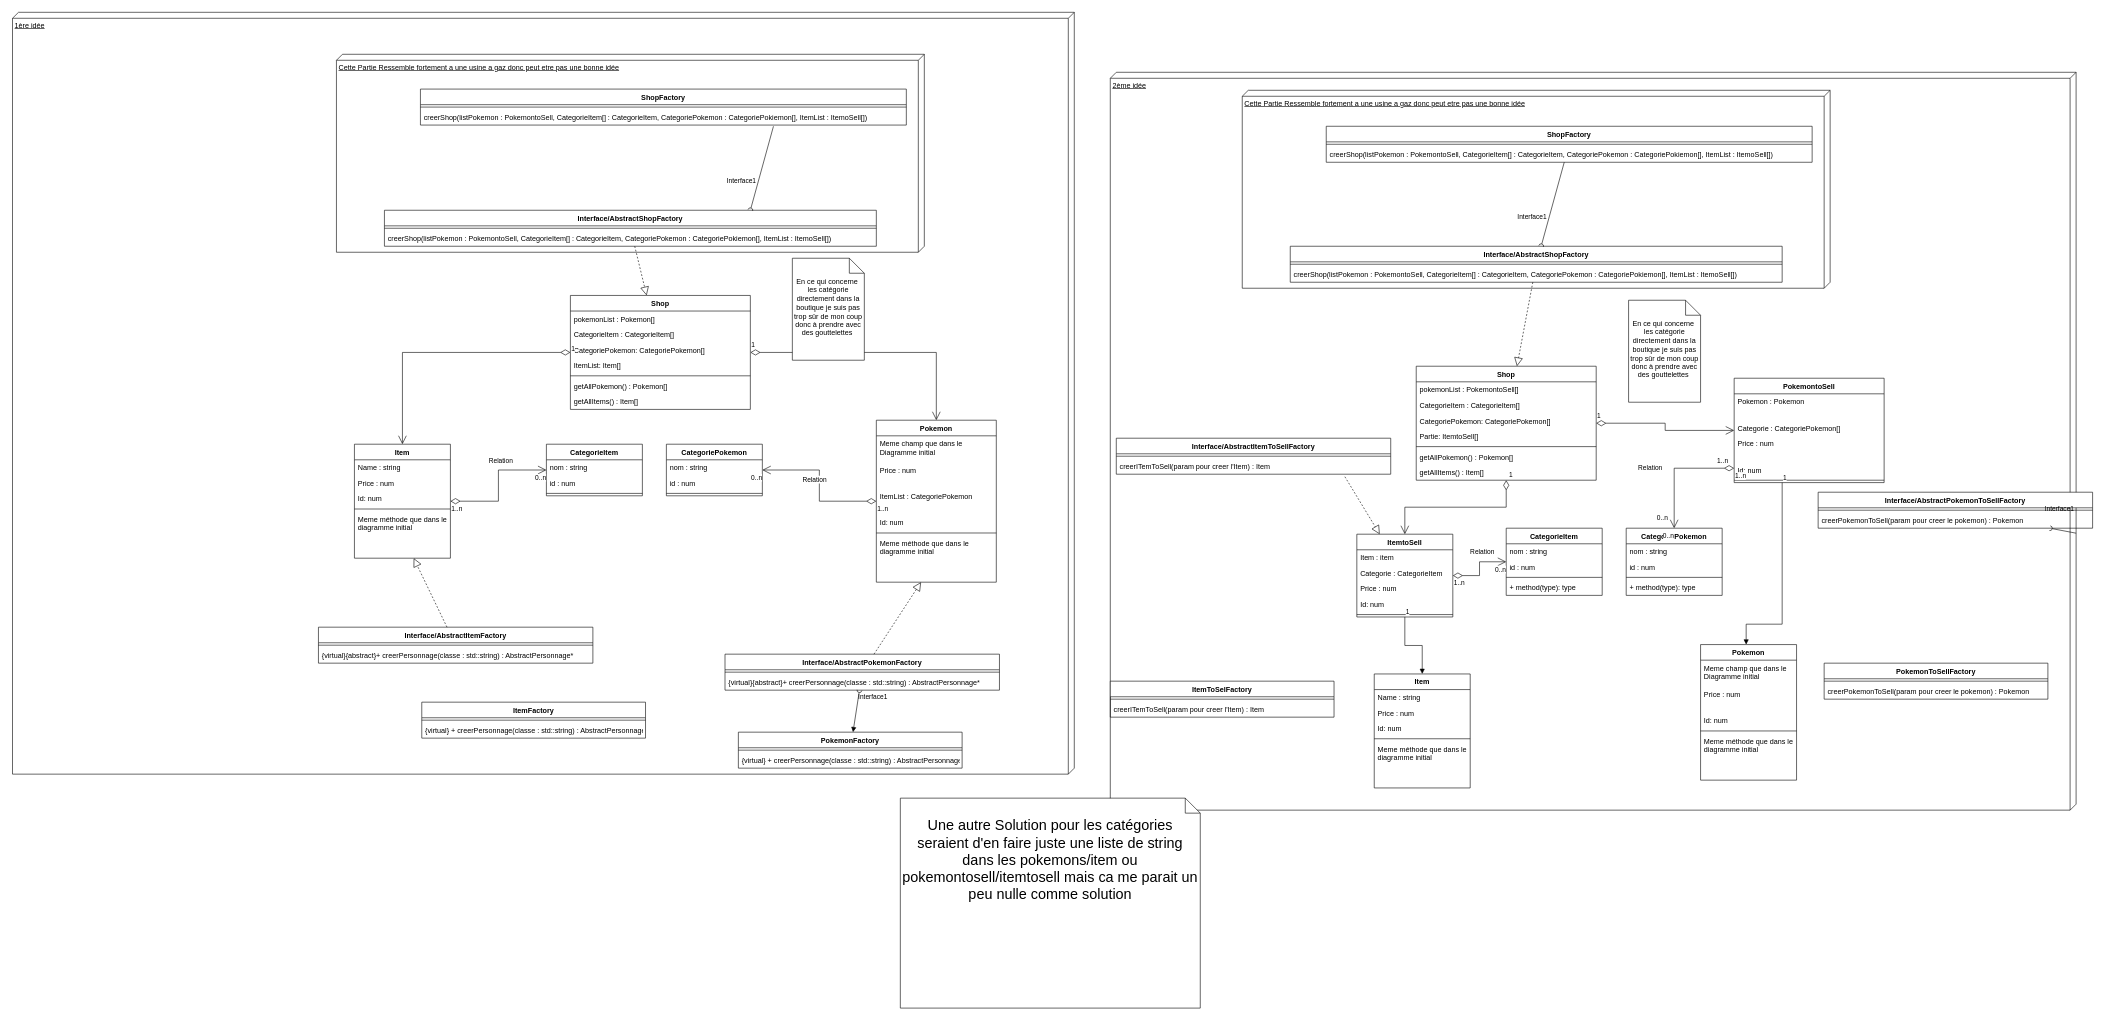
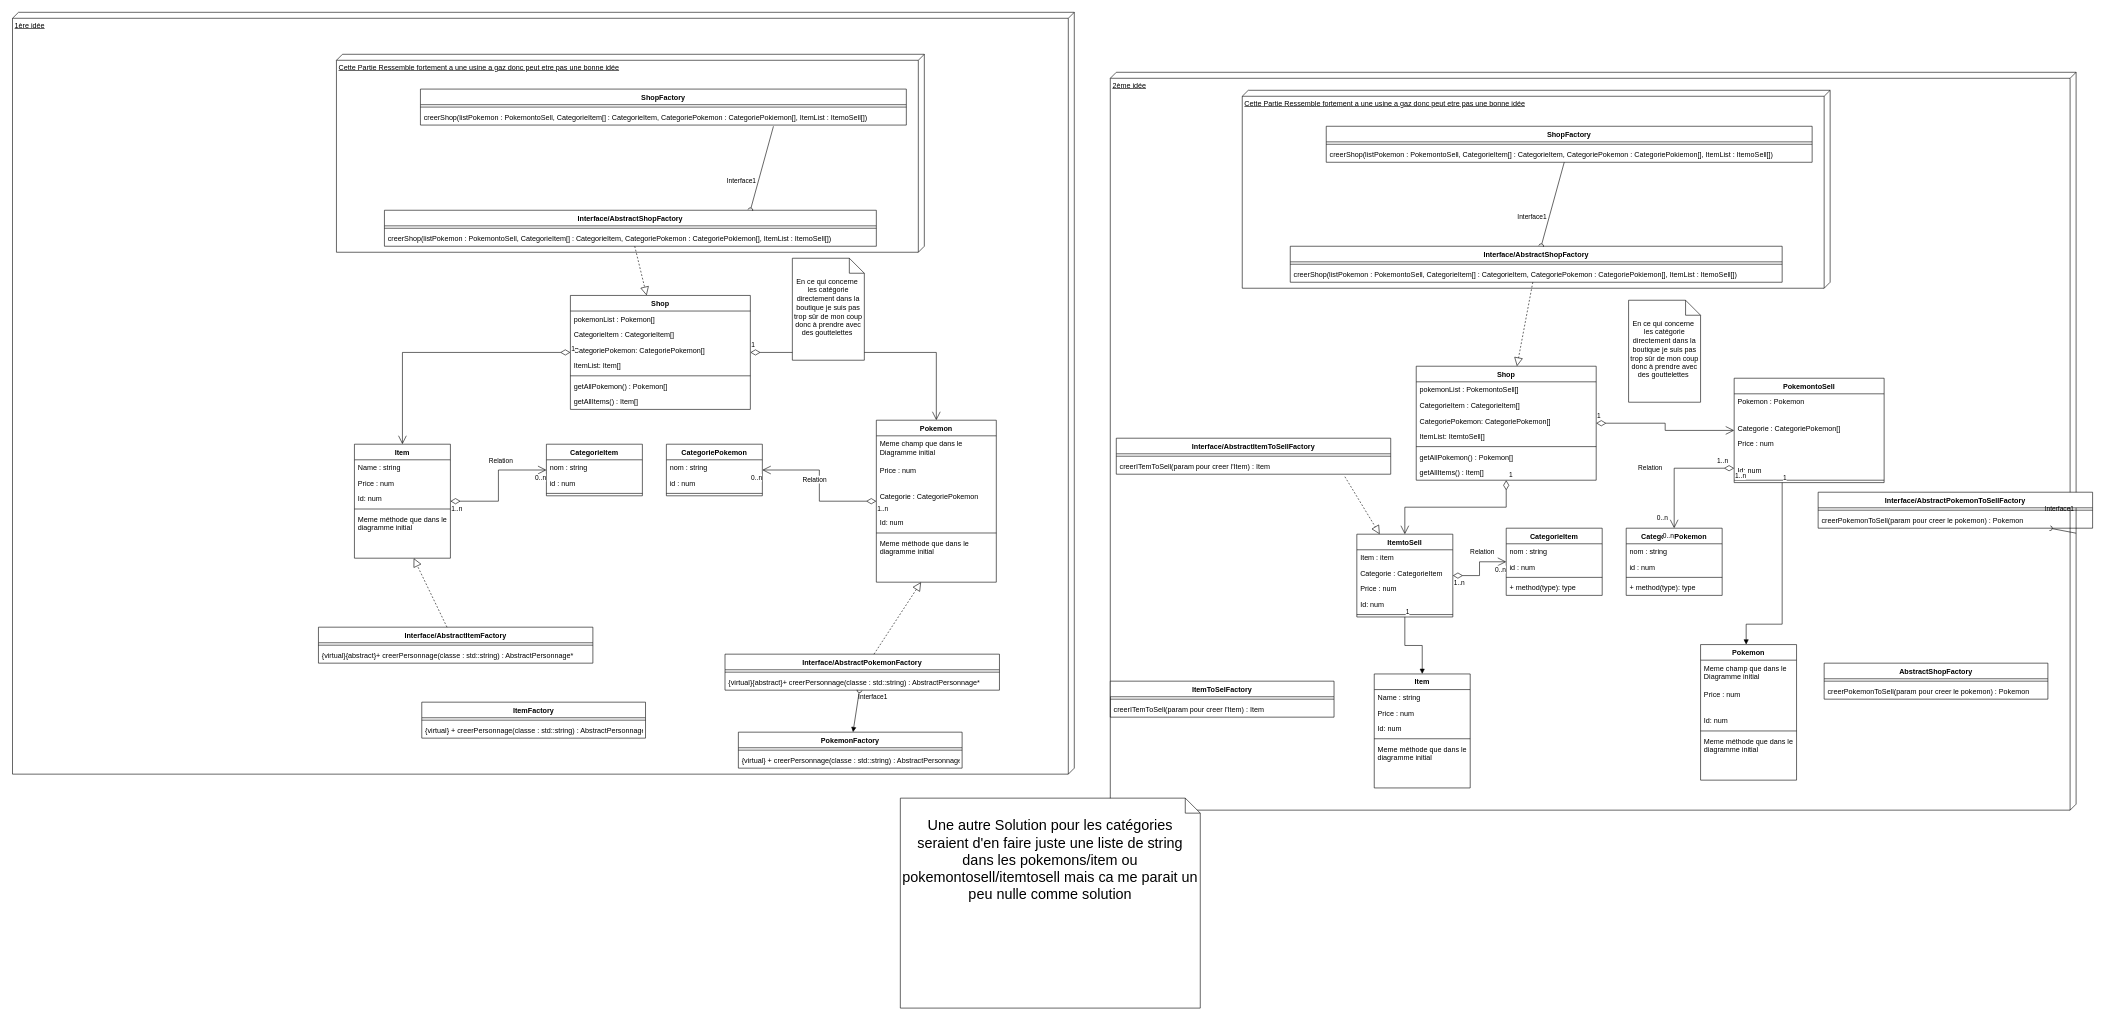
node "Partie: ItemtoSell[]": label "Partie: ItemtoSell[]" -> "ItemList: ItemtoSell[]"
node "ItemList : CategoriePokemon": label "ItemList : CategoriePokemon" -> "Categorie : CategoriePokemon"
node "PokemonToSellFactory": label "PokemonToSellFactory" -> "AbstractShopFactory"
